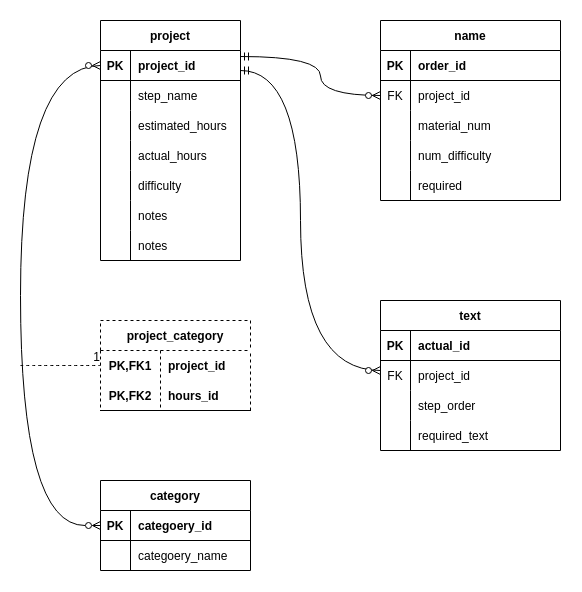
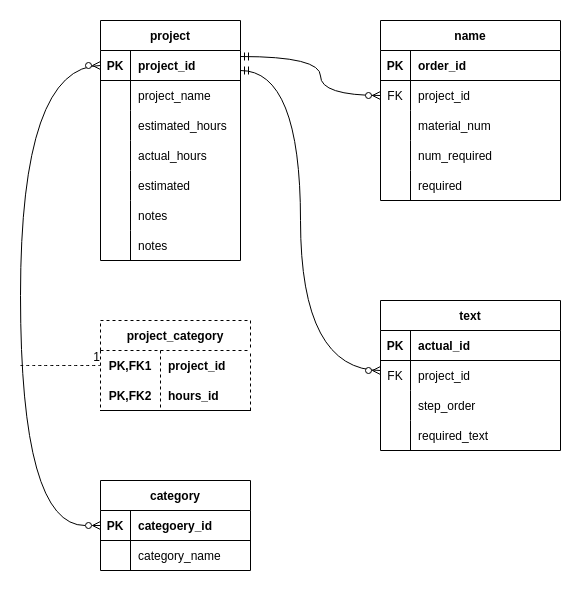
node "step_name": label "step_name" -> "project_name"
node "num_difficulty": label "num_difficulty" -> "num_required"
node "difficulty": label "difficulty" -> "estimated"
node "categoery_name": label "categoery_name" -> "category_name"
